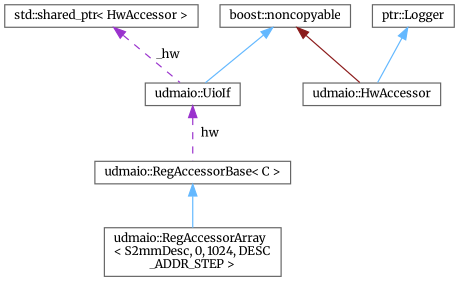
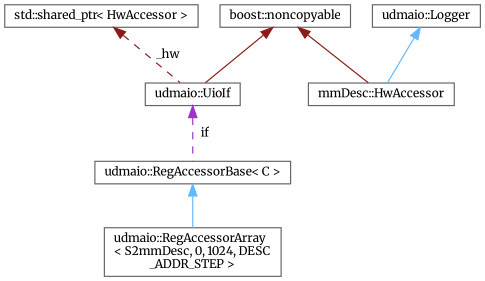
node "ptr::Logger": label "ptr::Logger" -> "udmaio::Logger"
edge "udmaio::UioIf" -> "std::shared_ptr< HwAccessor >": color darkorchid3 -> firebrick4
edge "udmaio::UioIf" -> "boost::noncopyable": color steelblue1 -> firebrick4
node "udmaio::HwAccessor": label "udmaio::HwAccessor" -> "mmDesc::HwAccessor"
edge "udmaio::RegAccessorBase< C >" -> "udmaio::UioIf": label " _hw" -> " _if"
